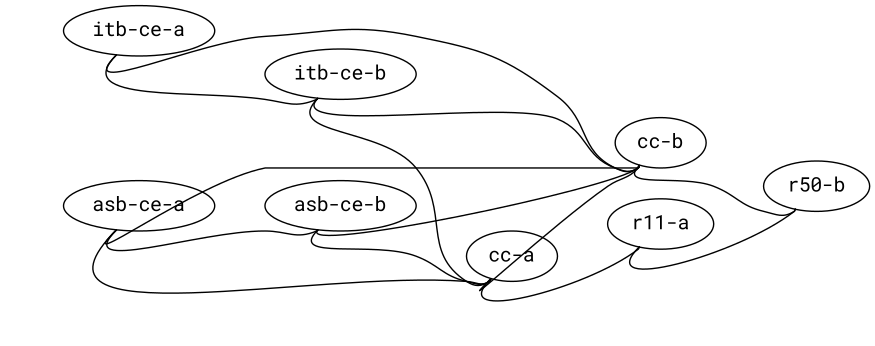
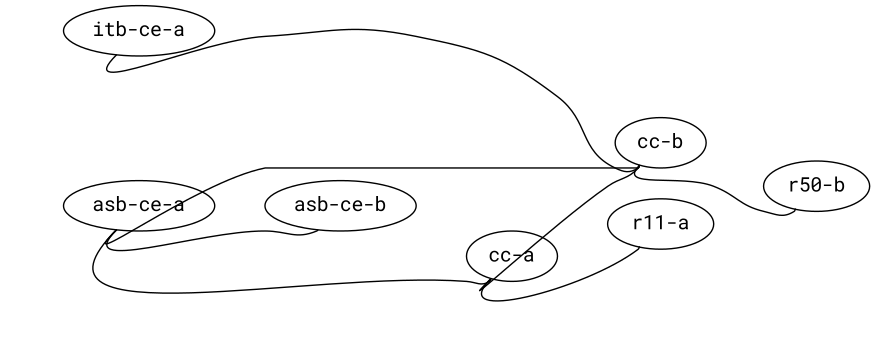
node "itb-ce-b": removed
edge "cc-b" -- "asb-ce-b": removed
edge "asb-ce-b" -- "cc-a": removed
edge "r50-b" -- "r11-a": removed
